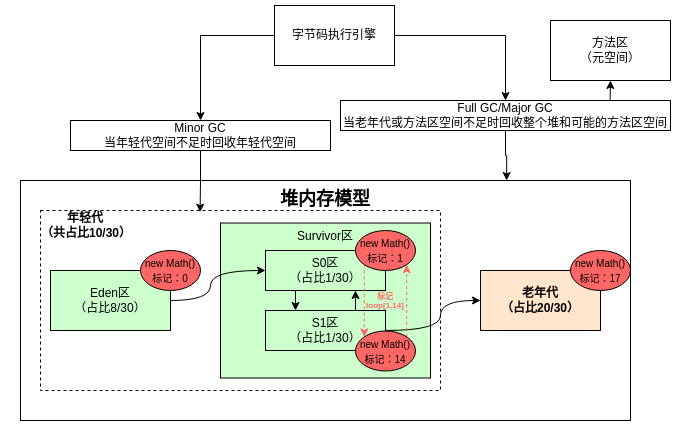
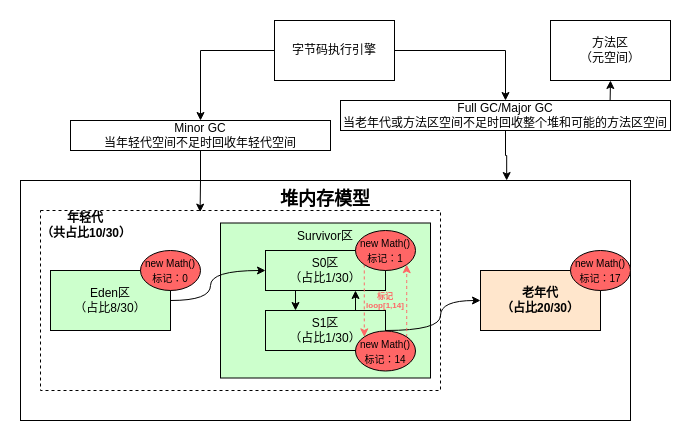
node "字节码执行引擎": moved (335, 36) -> (335, 51)
